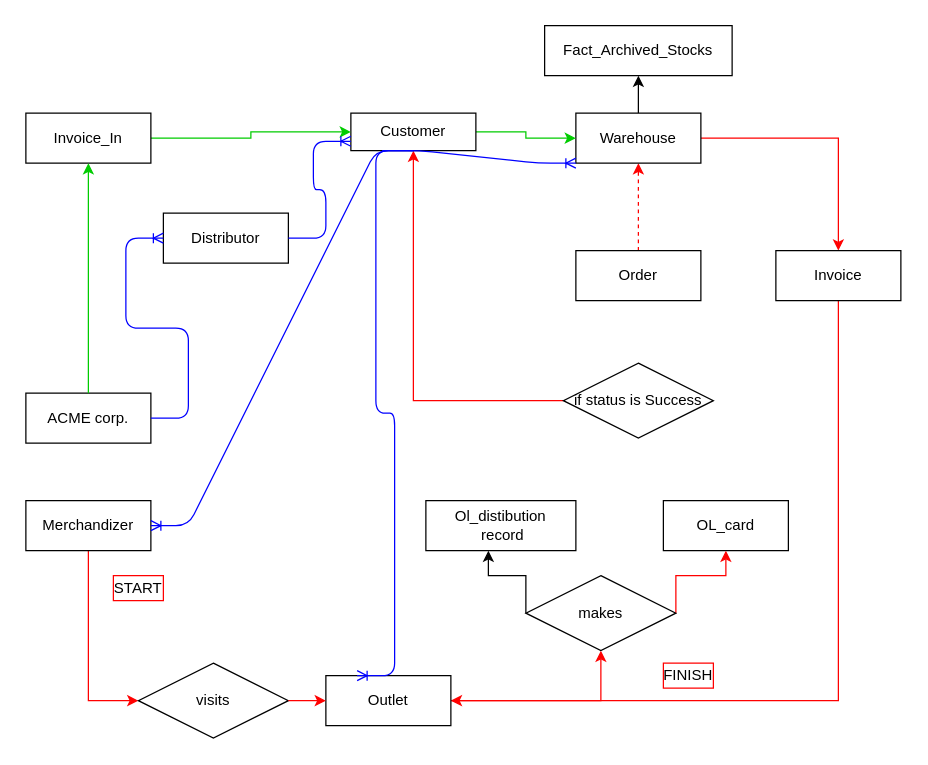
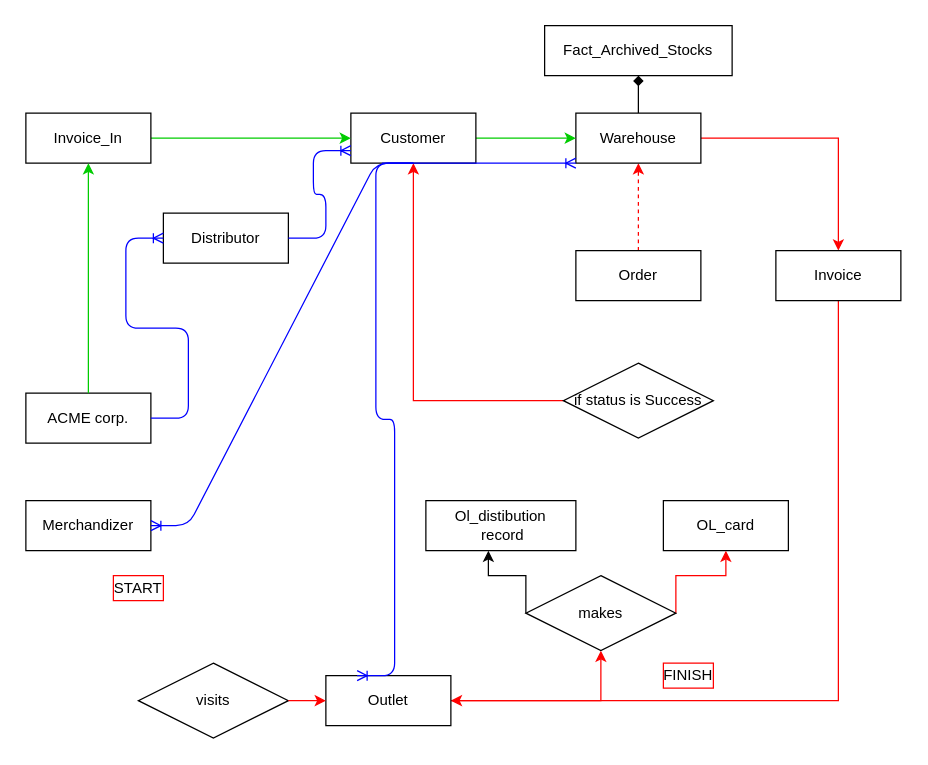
edge "Warehouse" -> "Fact_Archived_Stocks": arrowhead classic -> diamond
node "Customer": size 125x38 -> 125x50
edge "Merchandizer" -> "visits": removed
